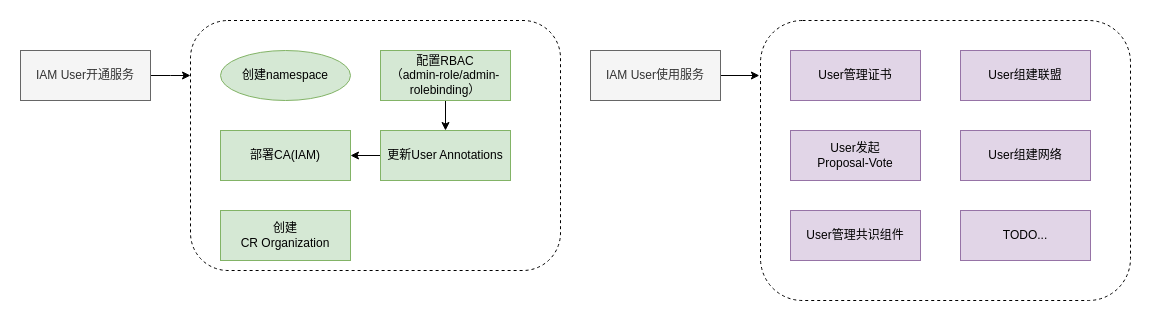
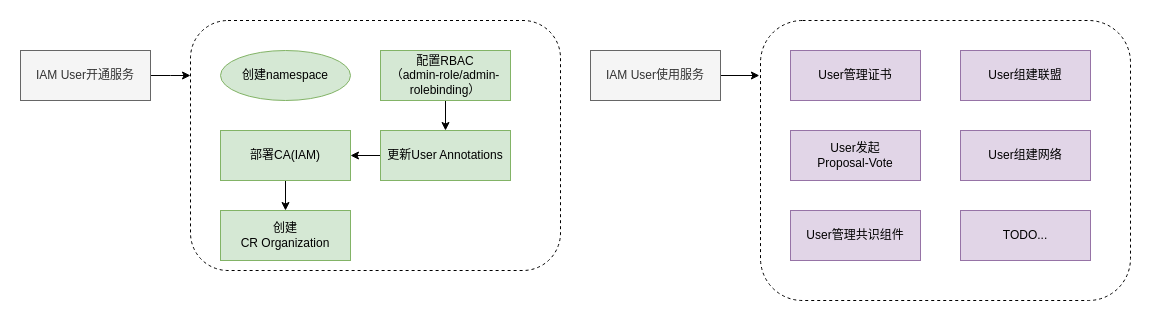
edge "部署CA(IAM)" -> "创建 CR Organization": added
